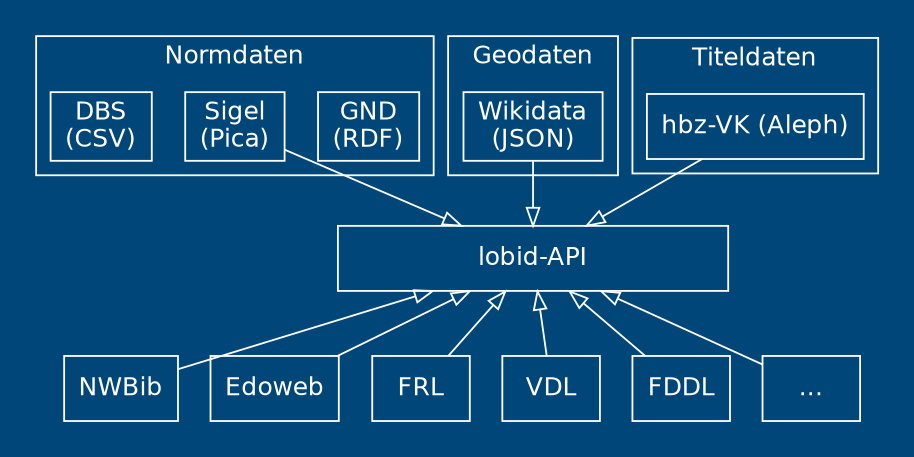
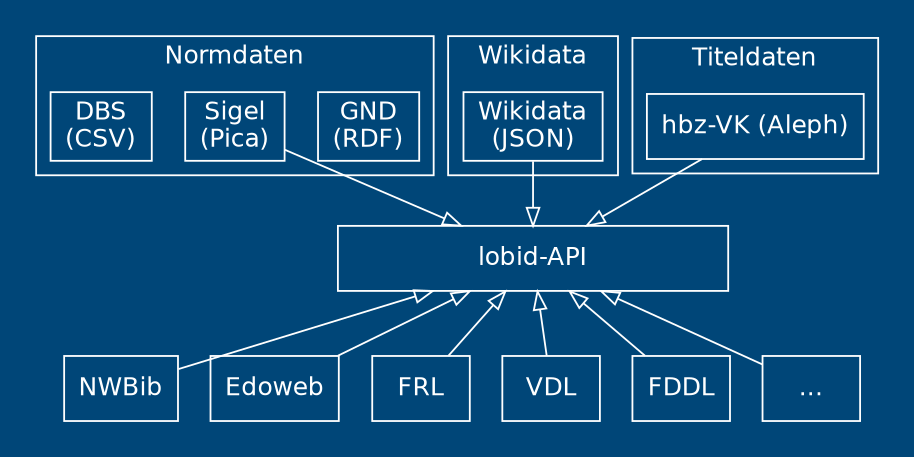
cluster "Geodaten": label "Geodaten" -> "Wikidata"
